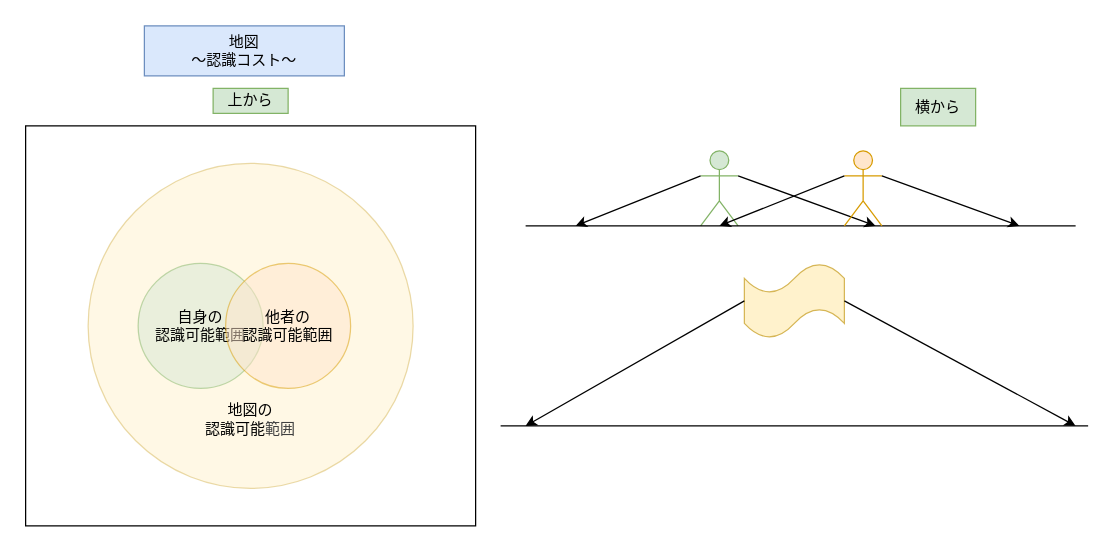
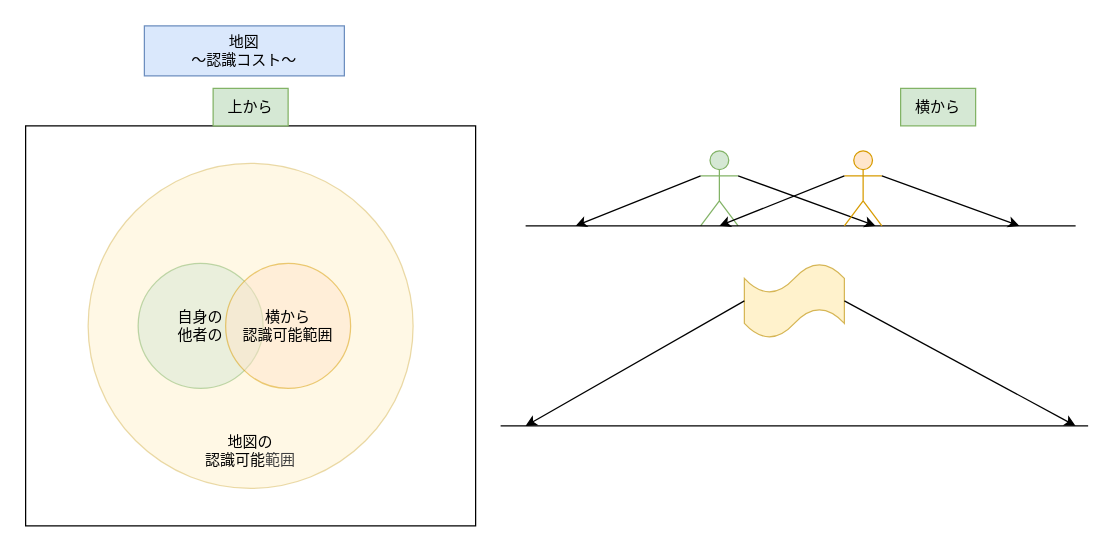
node "上から": size 75x25 -> 75x38
node "自身の 認識可能範囲": label "自身の 認識可能範囲" -> "自身の 他者の"
node "他者の 認識可能範囲": label "他者の 認識可能範囲" -> "横から 認識可能範囲"
node "地図の 認識可能範囲": moved (251, 419) -> (251, 451)
